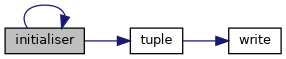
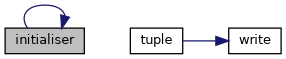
edge "initialiser" -> "tuple": removed
